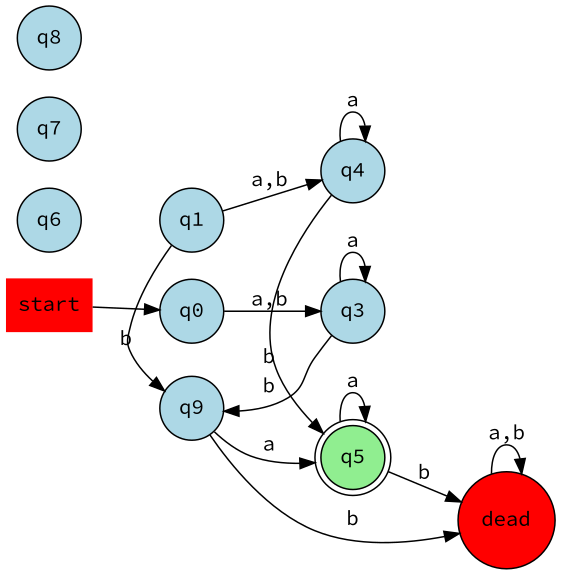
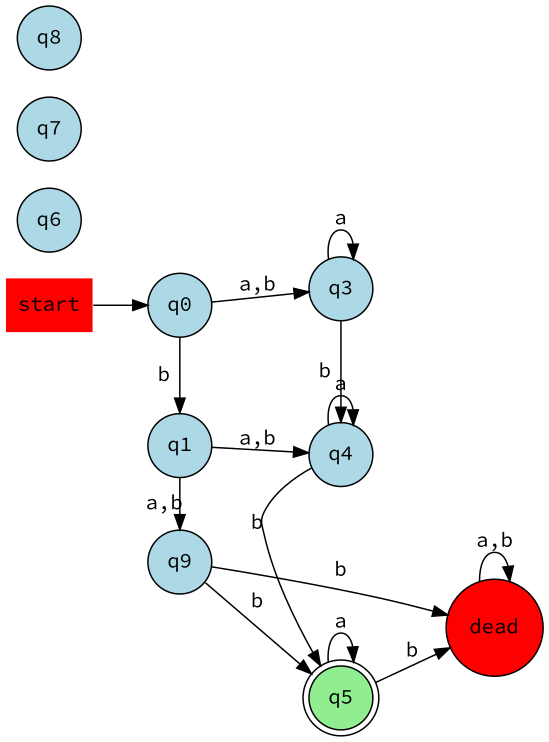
edge "q1" -> "q9": label "b" -> "a,b"
edge "q0" -> "q1": added, label "b"
edge "q3" -> "q9": now "q3" -> "q4"
edge "q9" -> "q5": label "a" -> "b"
